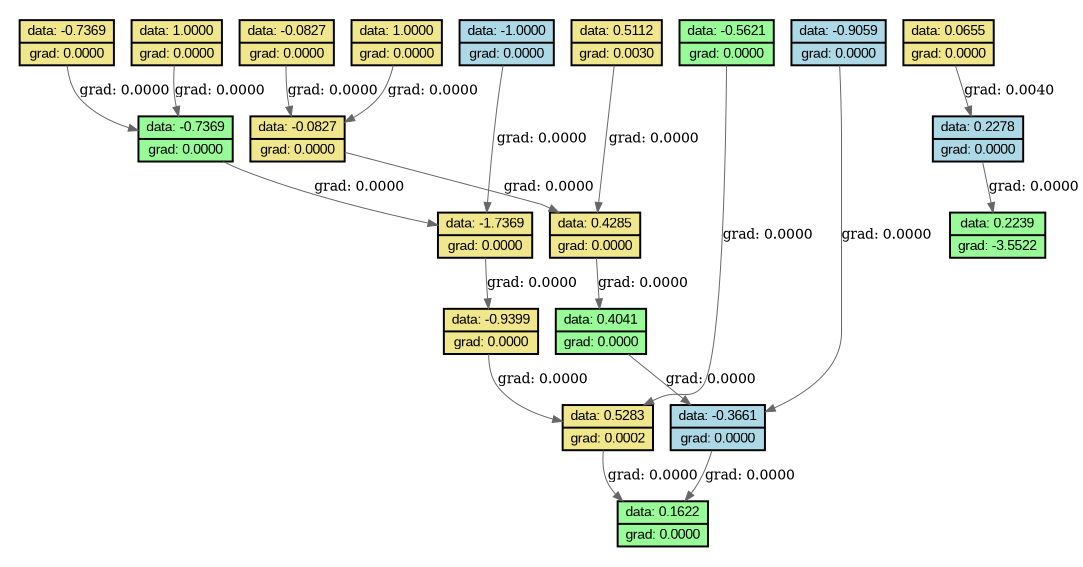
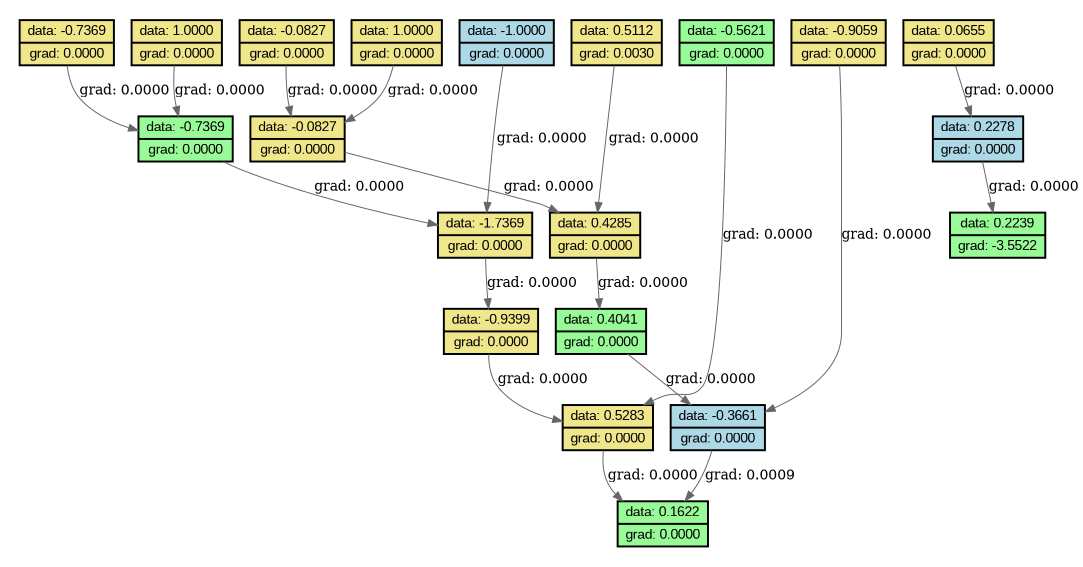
node "data: -0.9059": fillcolor lightblue -> khaki
edge "data: 0.0655" -> "data: 0.2278": label "grad: 0.0040" -> "grad: 0.0000"
node "data: 0.5283": text "grad: 0.0002" -> "grad: 0.0000"
edge "data: -0.3661" -> "data: 0.1622": label "grad: 0.0000" -> "grad: 0.0009"
